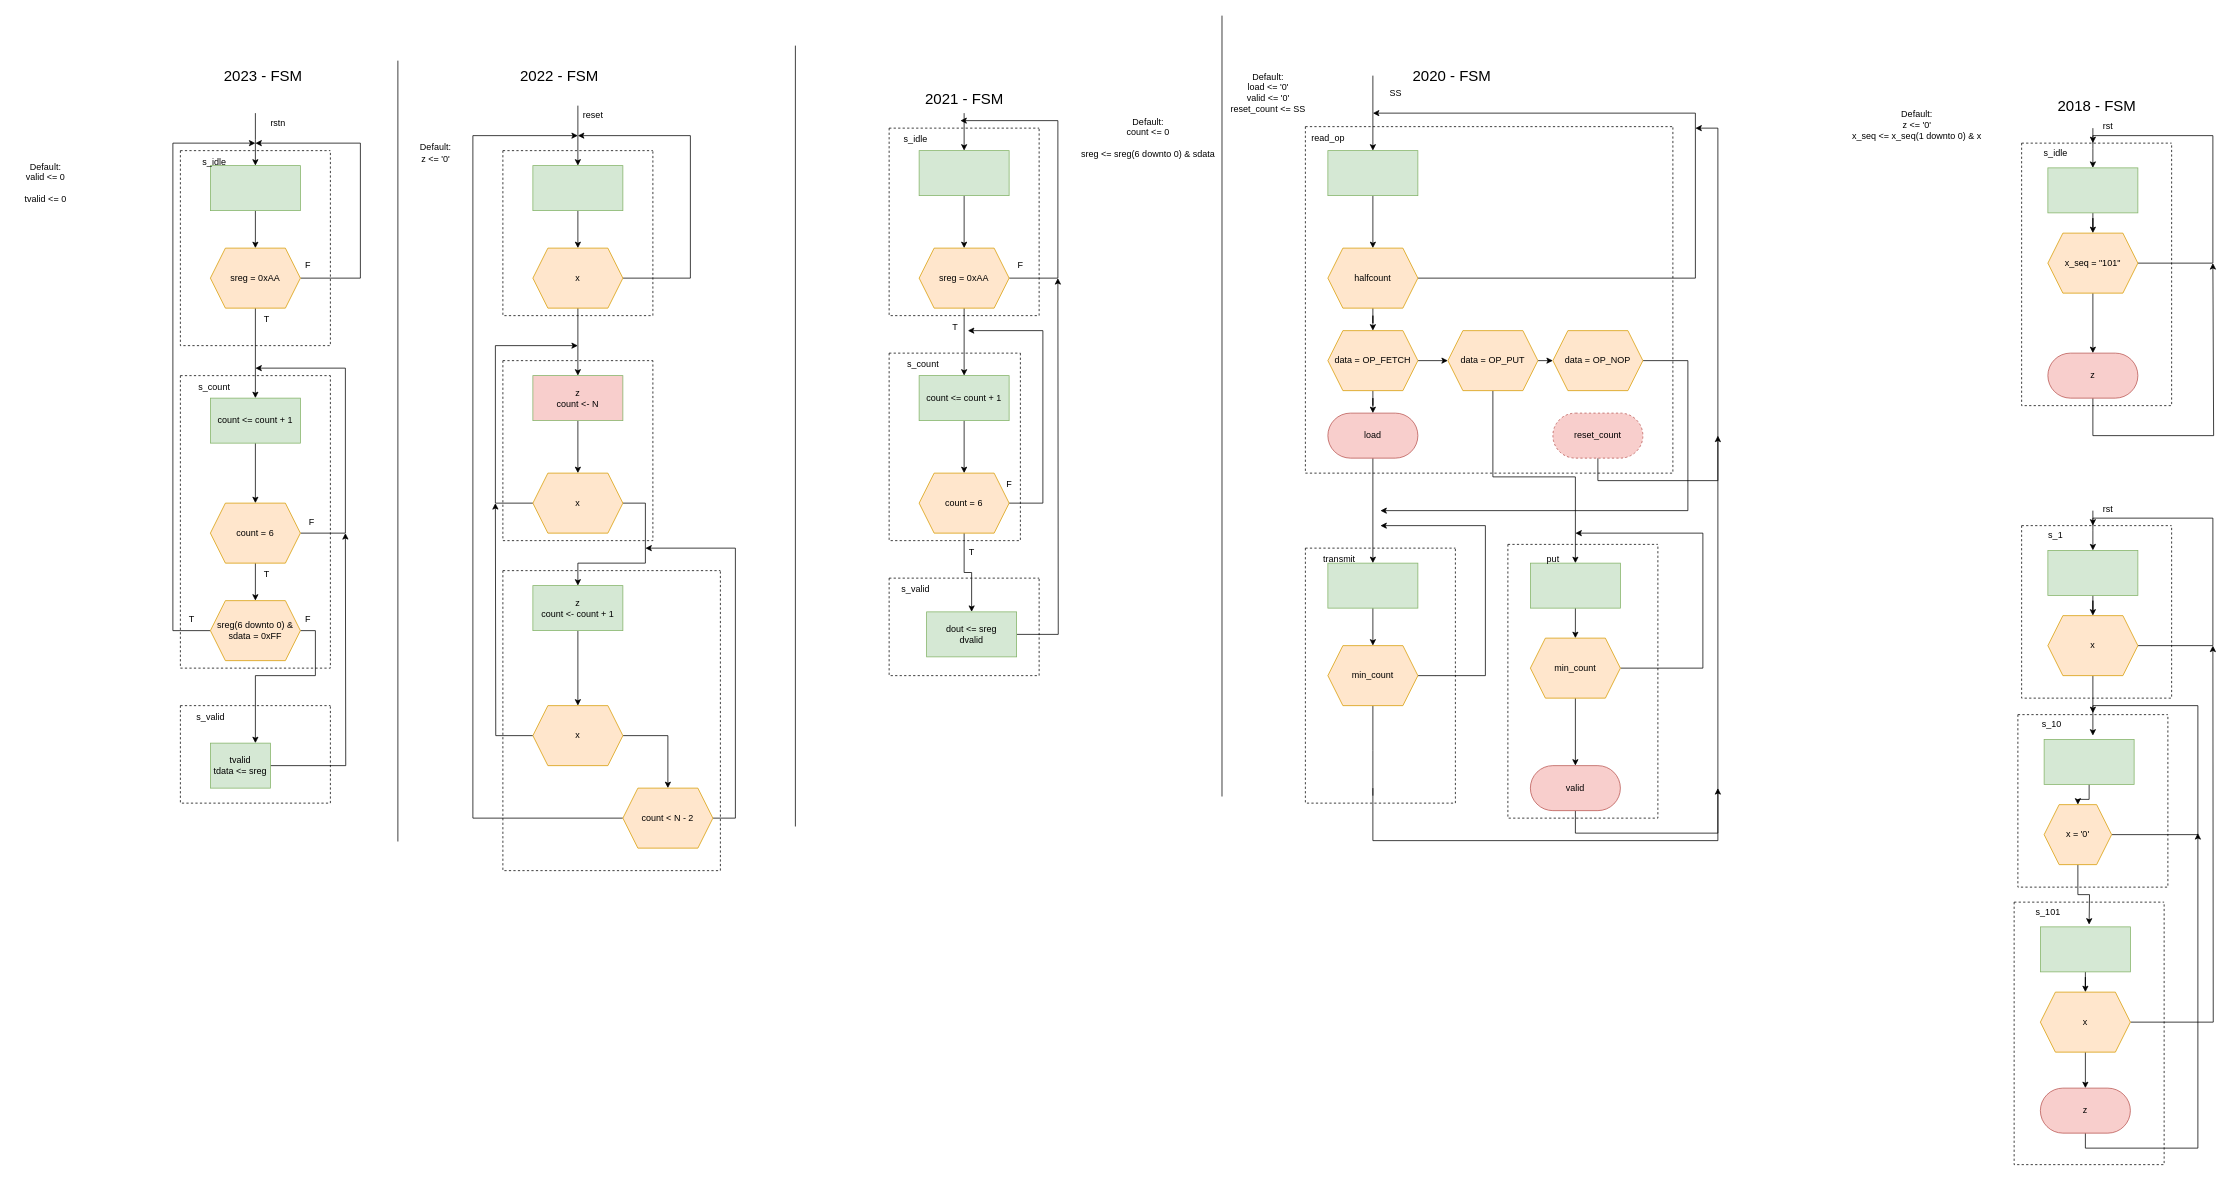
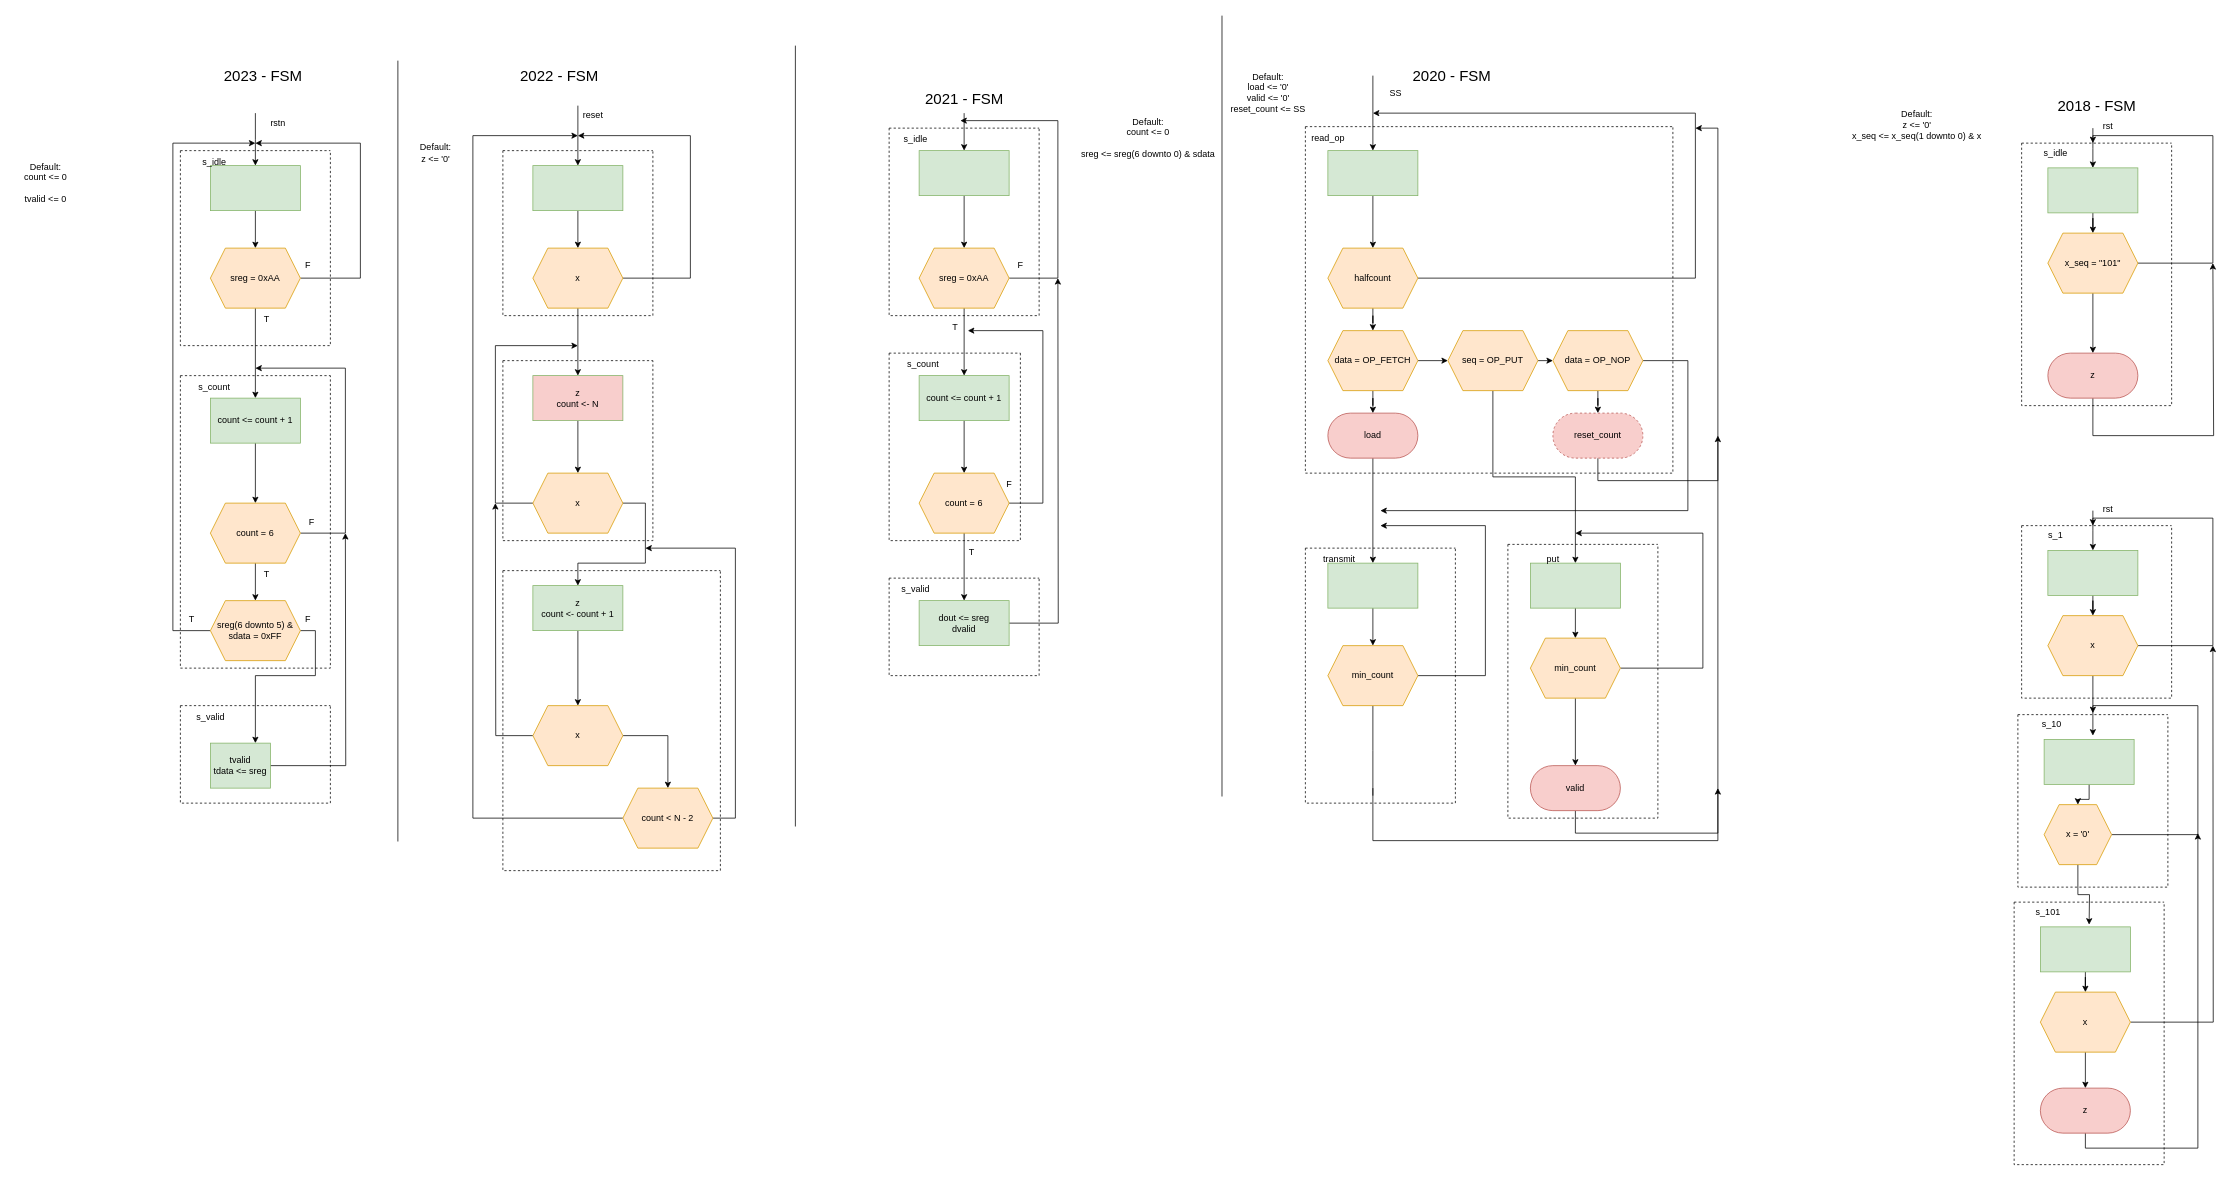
node "Default: valid <= 0 tvalid <= 0": label "Default: valid <= 0 tvalid <= 0" -> "Default: count <= 0 tvalid <= 0"
node "data = OP_PUT": label "data = OP_PUT" -> "seq = OP_PUT"
edge "data = OP_NOP" -> "reset_count": added
node "sreg(6 downto 0) & sdata = 0xFF": label "sreg(6 downto 0) & sdata = 0xFF" -> "sreg(6 downto 5) & sdata = 0xFF"
node "dout <= sreg dvalid": moved (972, 634) -> (964, 623)
